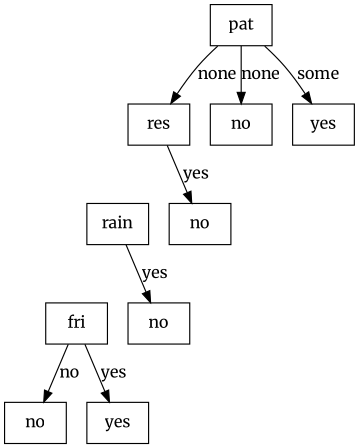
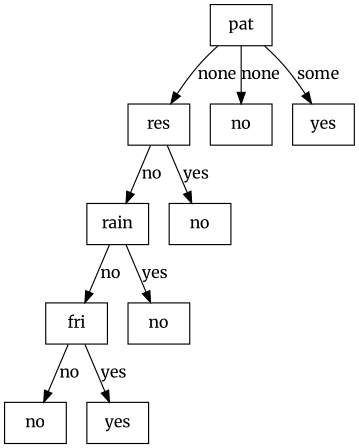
edge "res" -> "rain": added, label "no"
edge "rain" -> "fri": added, label "no"
